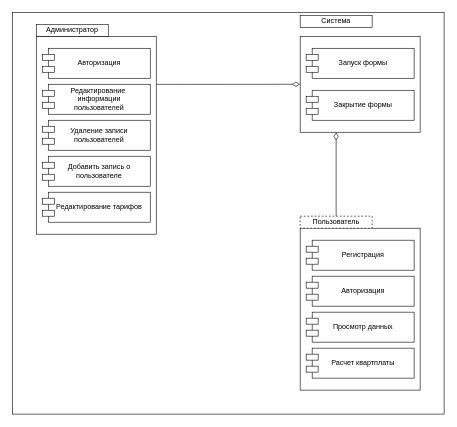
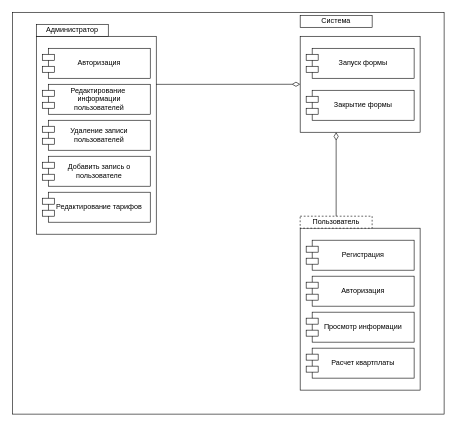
node "Просмотр данных": label "Просмотр данных" -> "Просмотр информации"
